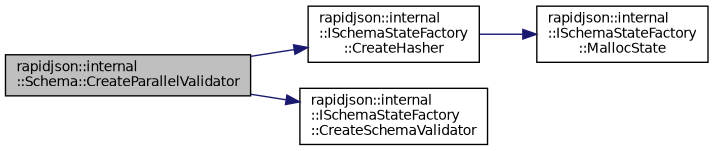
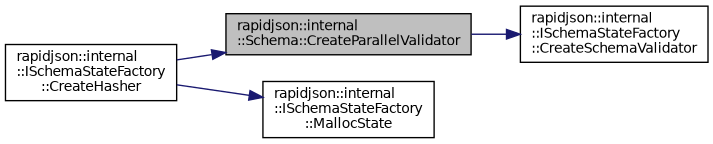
edge "rapidjson::internal ::Schema::CreateParallelValidator" -> "rapidjson::internal ::ISchemaStateFactory ::CreateHasher": reversed
